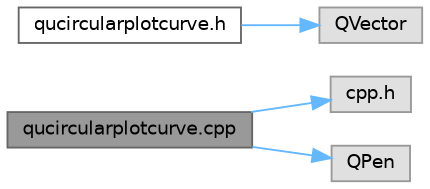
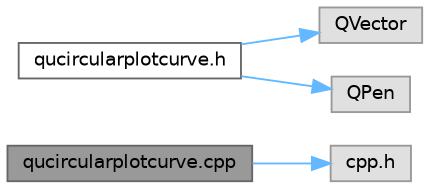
edge "qucircularplotcurve.cpp" -> "QPen": now "qucircularplotcurve.h" -> "QPen"
